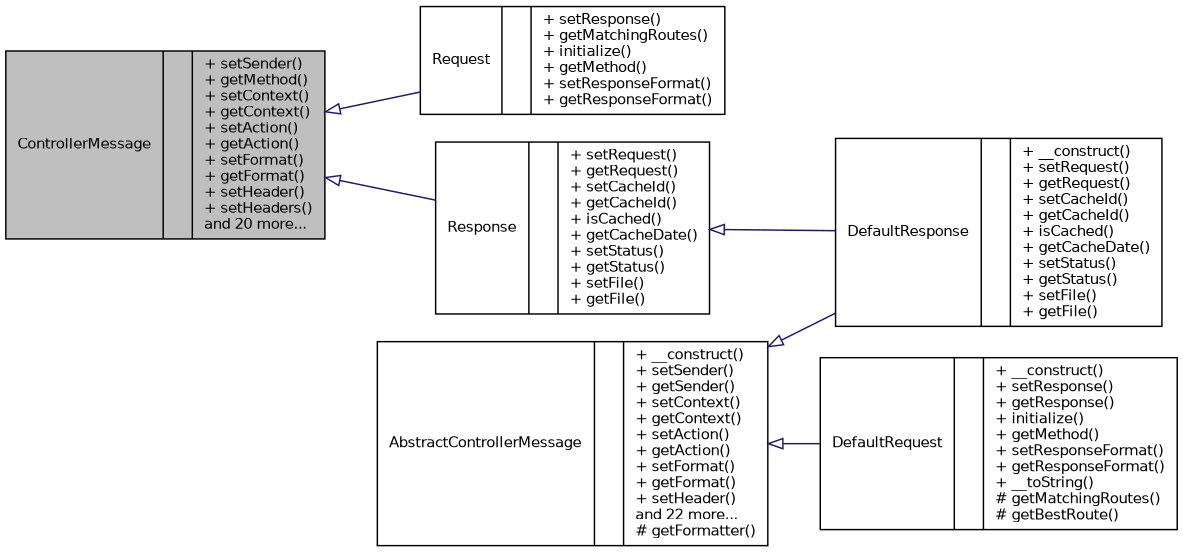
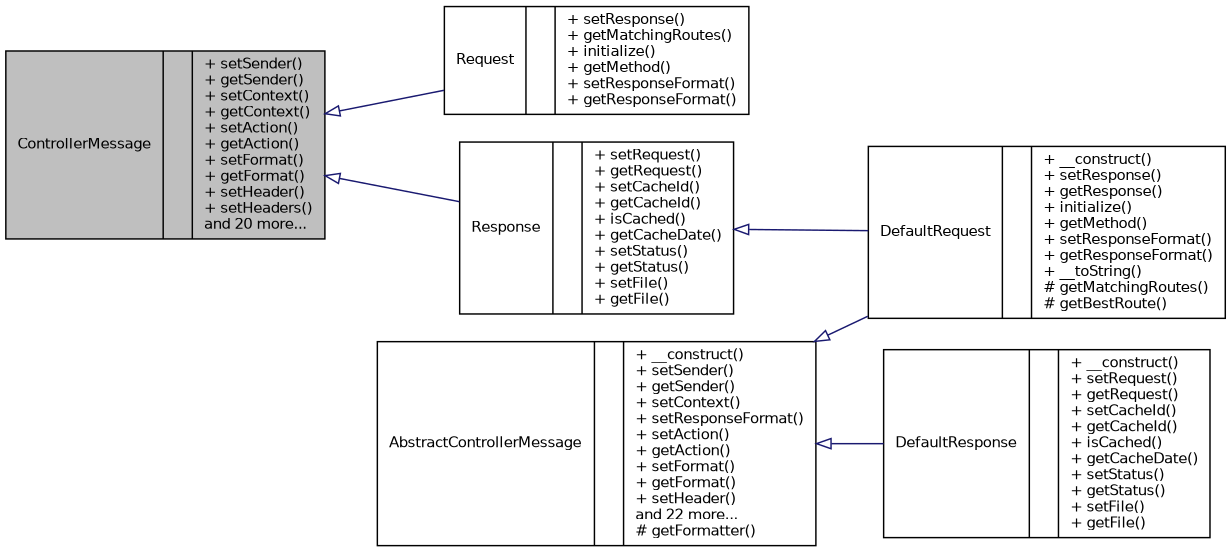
node "ControllerMessage": text "+ getMethod()" -> "+ getSender()"
edge "DefaultResponse" -> "Response": now "DefaultRequest" -> "Response"
node "AbstractControllerMessage": text "+ getContext()" -> "+ setResponseFormat()"
